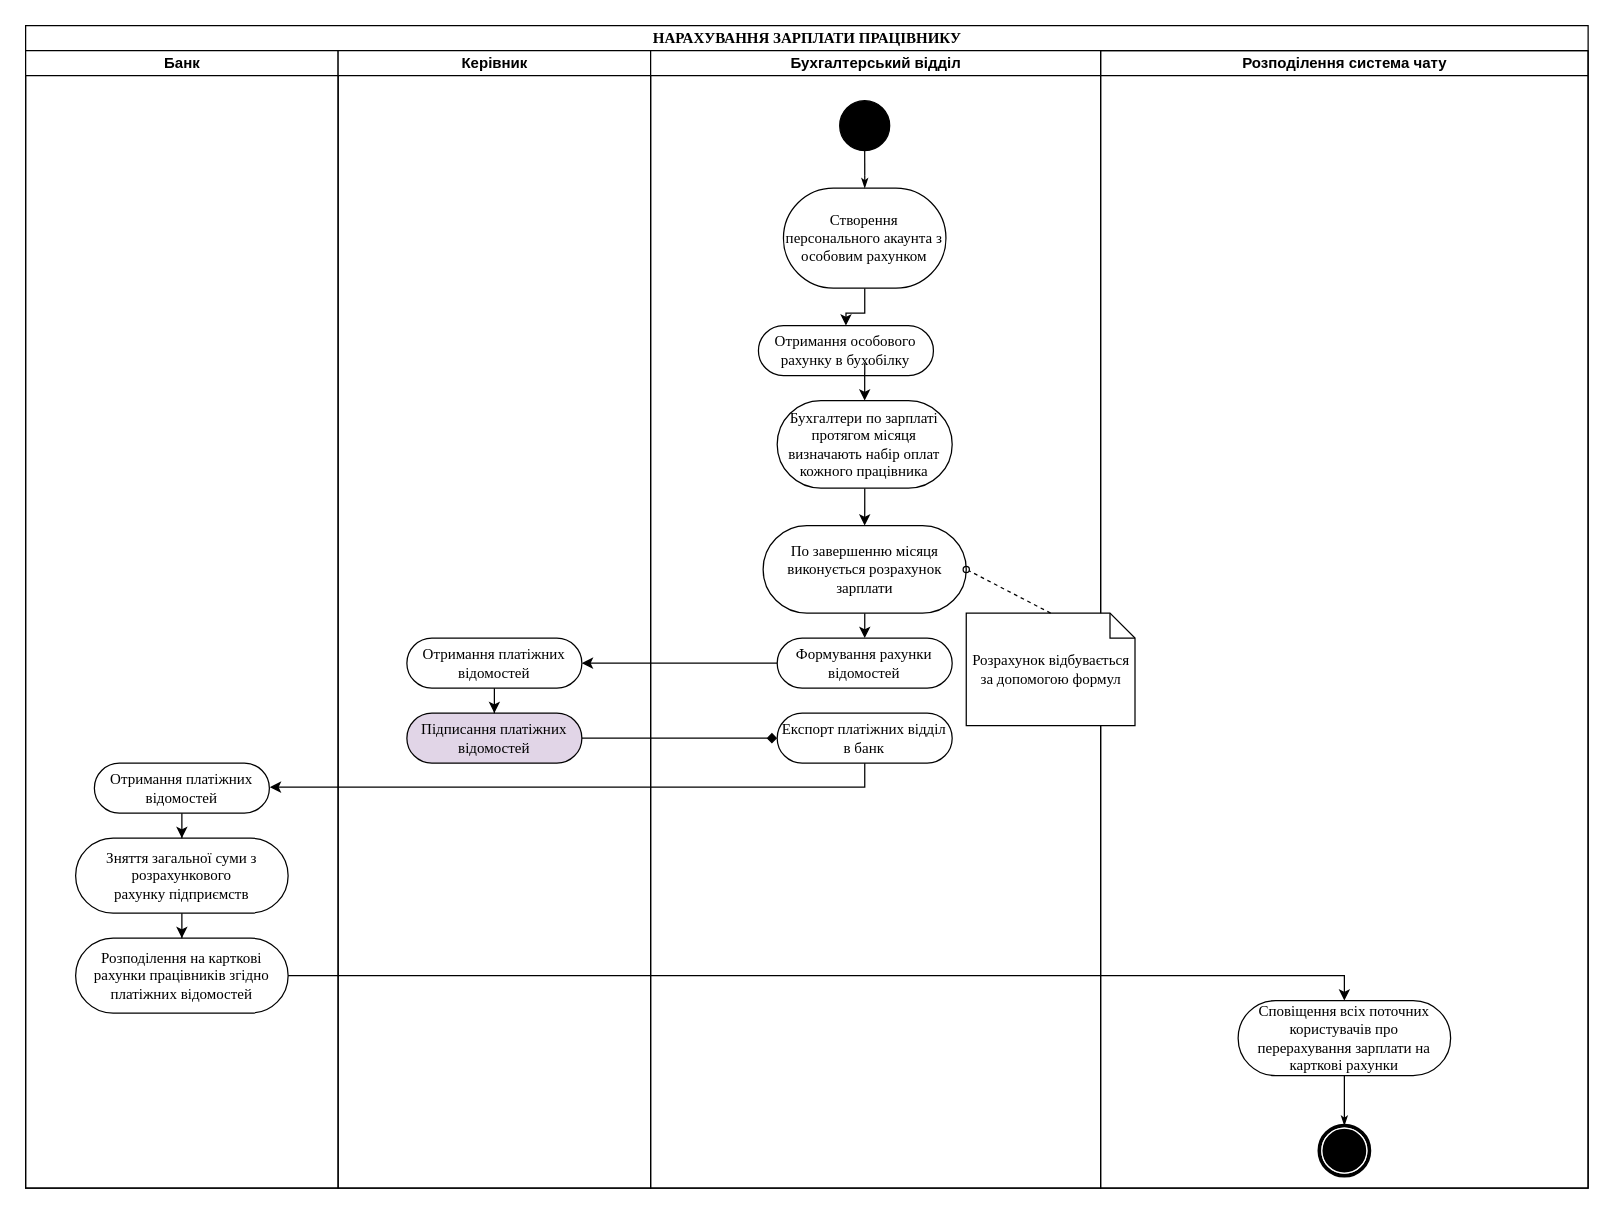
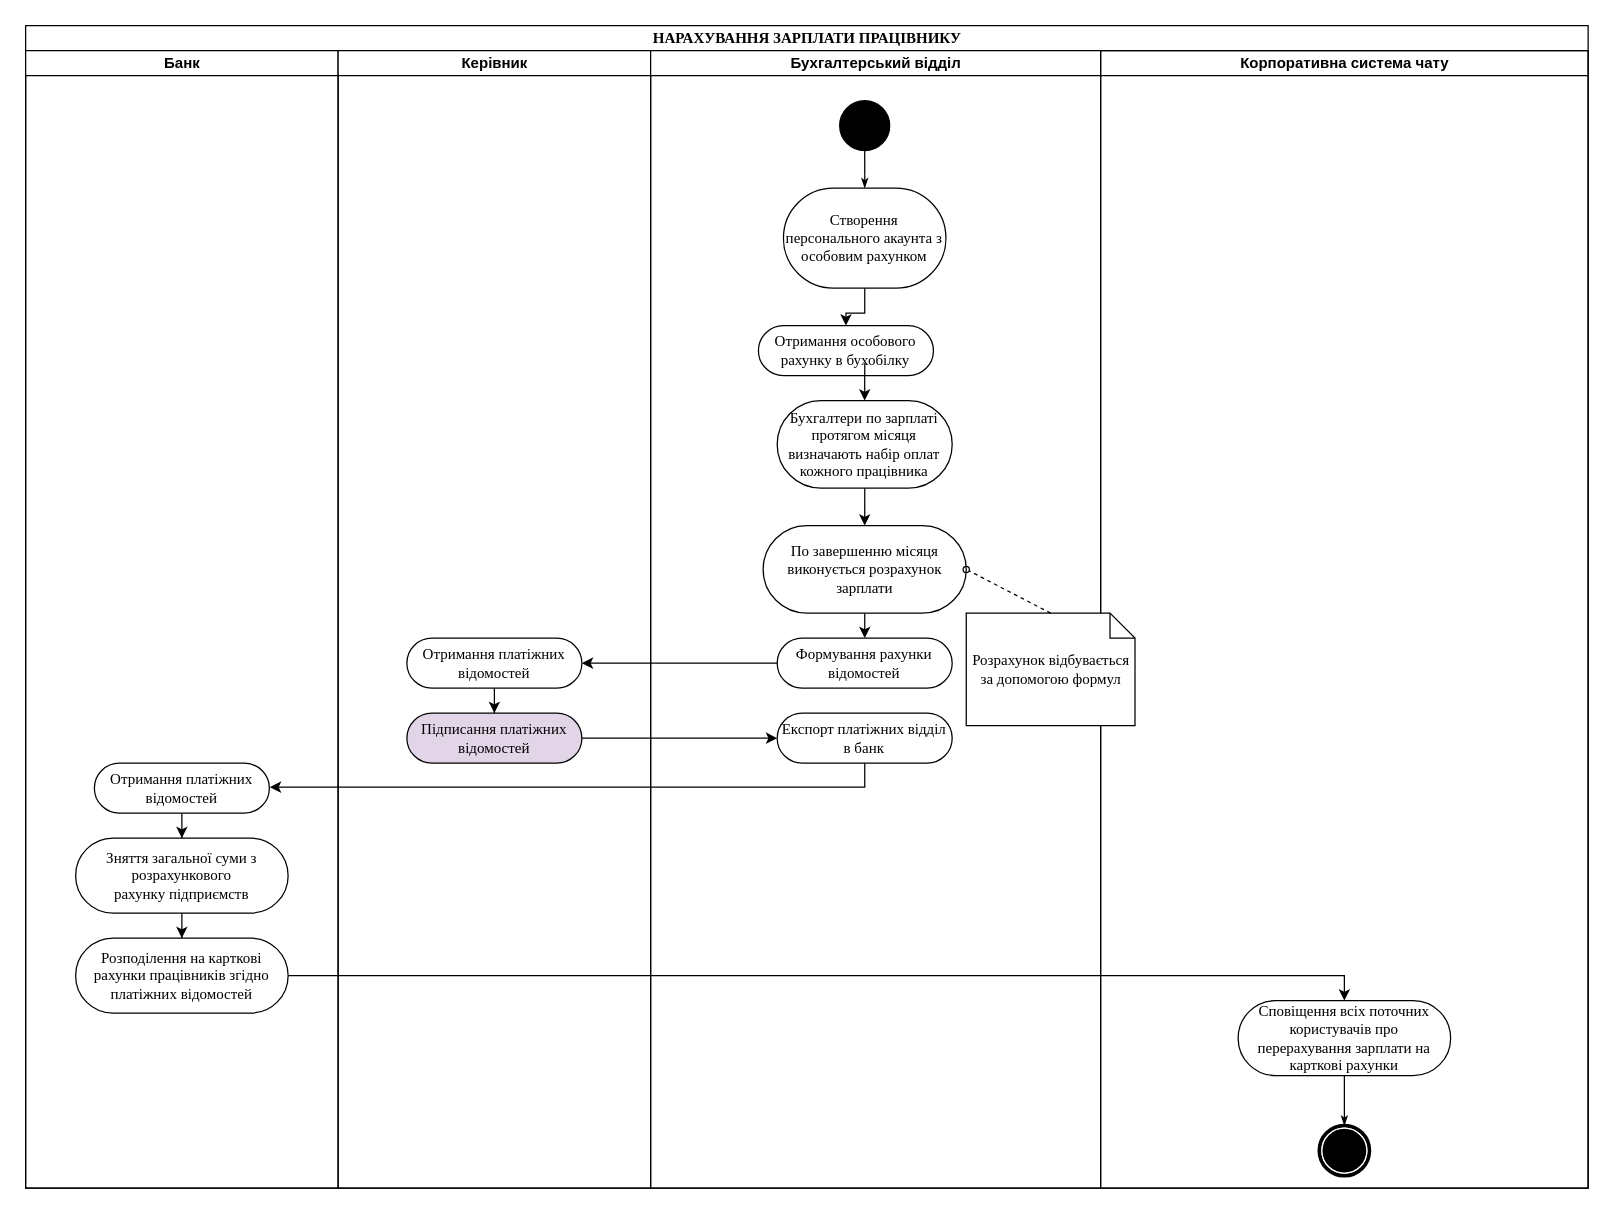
node "Розподілення система чату": label "Розподілення система чату" -> "Корпоративна система чату"
edge "Підписання платіжних відомостей" -> "Експорт платіжних відділ в банк": arrowhead diamond -> classic
